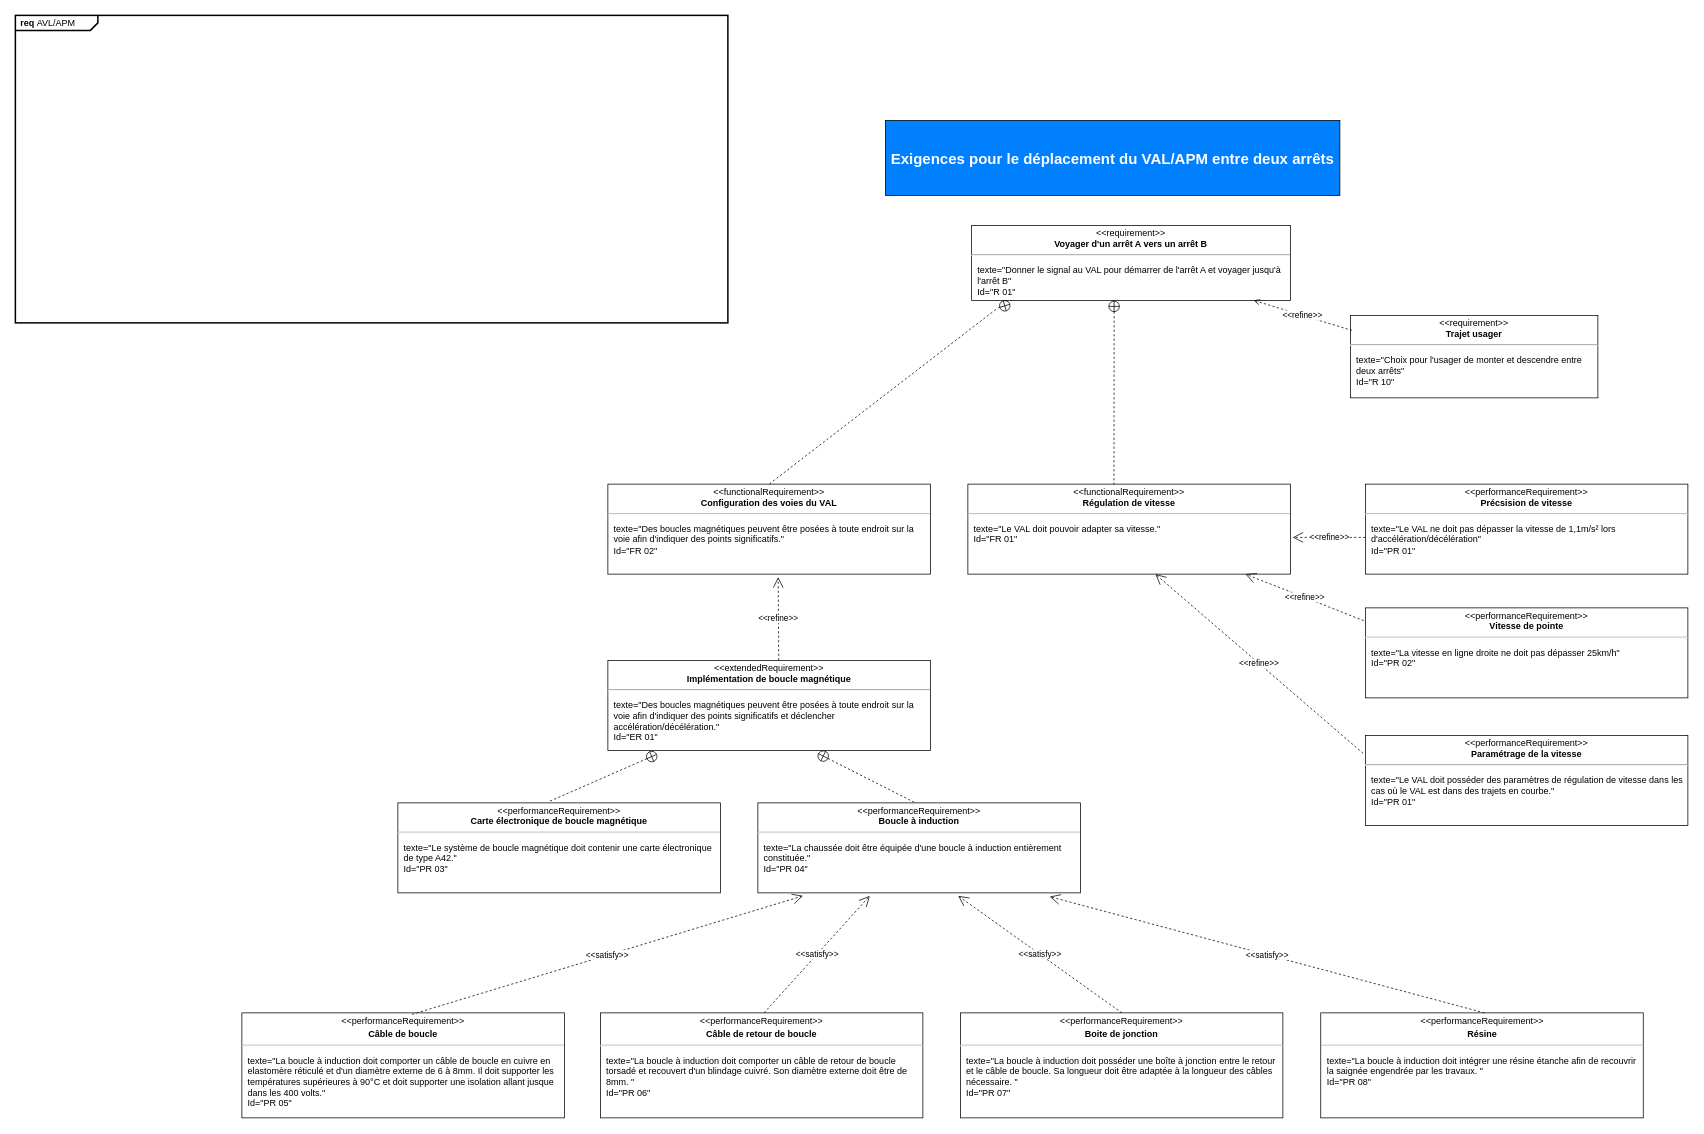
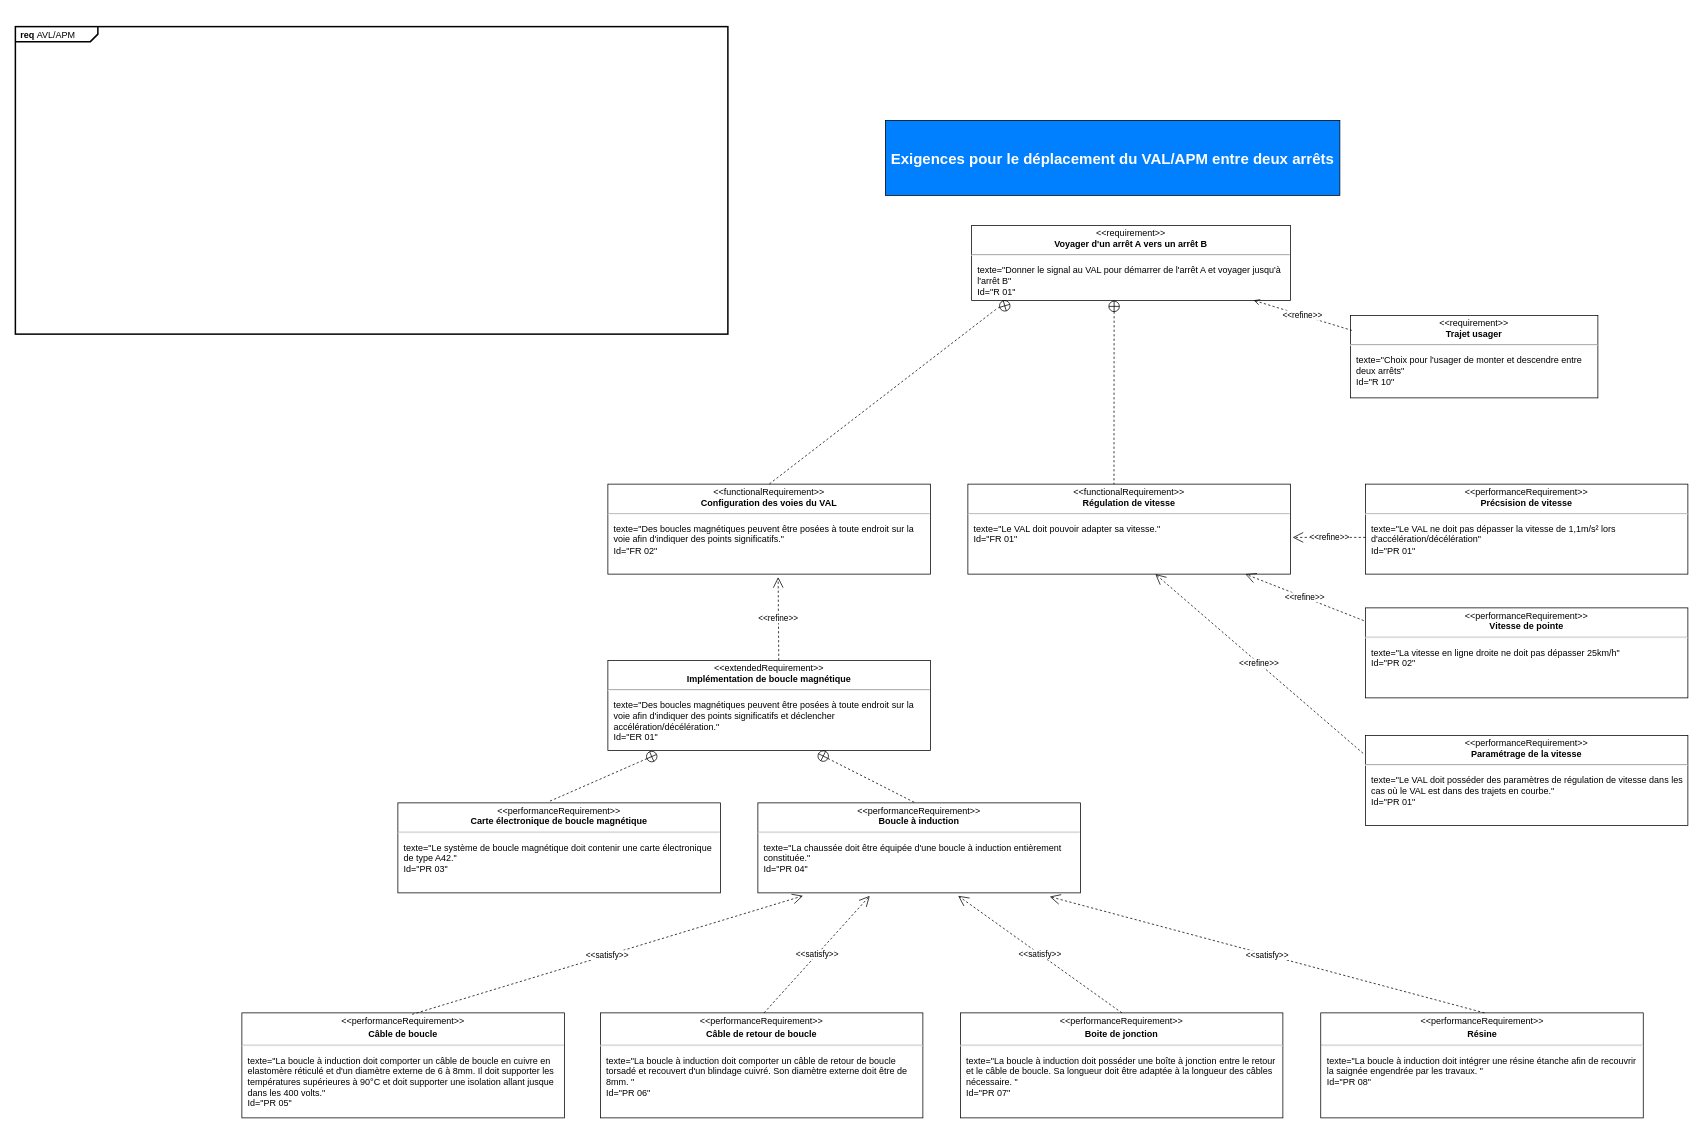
node "req AVL/APM": moved (372, 169) -> (372, 180)
